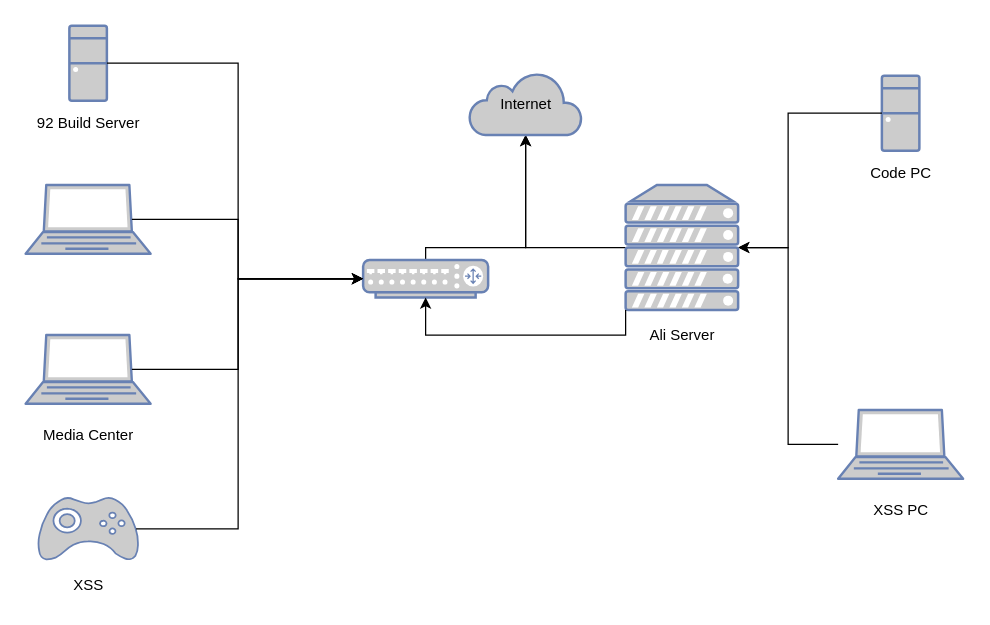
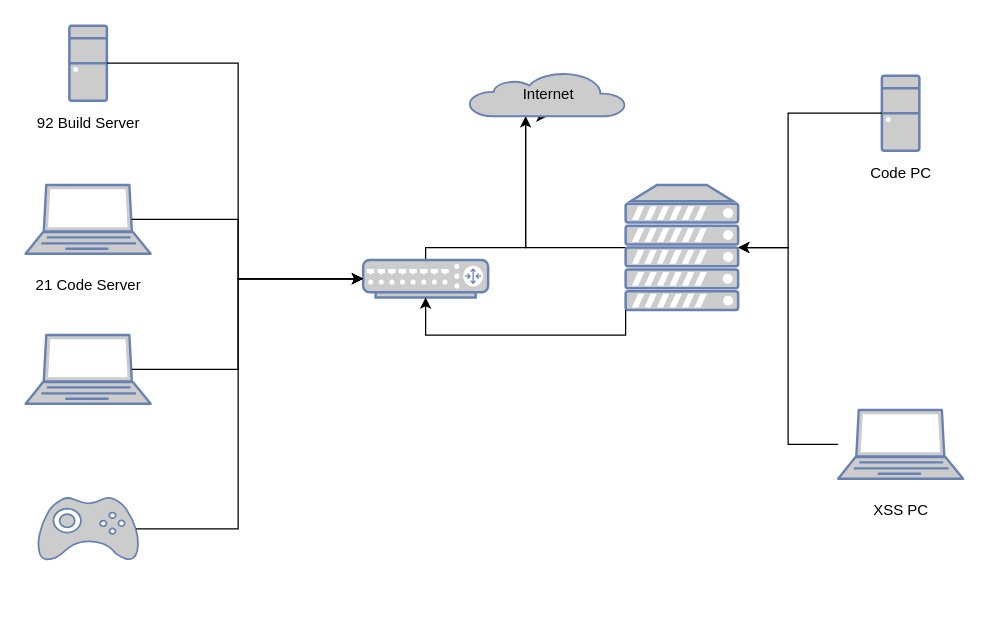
node "Internet": size 113x63 -> 156x44
node "21 Code Server": added
node "Ali Server": removed
node "Media Center": removed
node "XSS": removed
